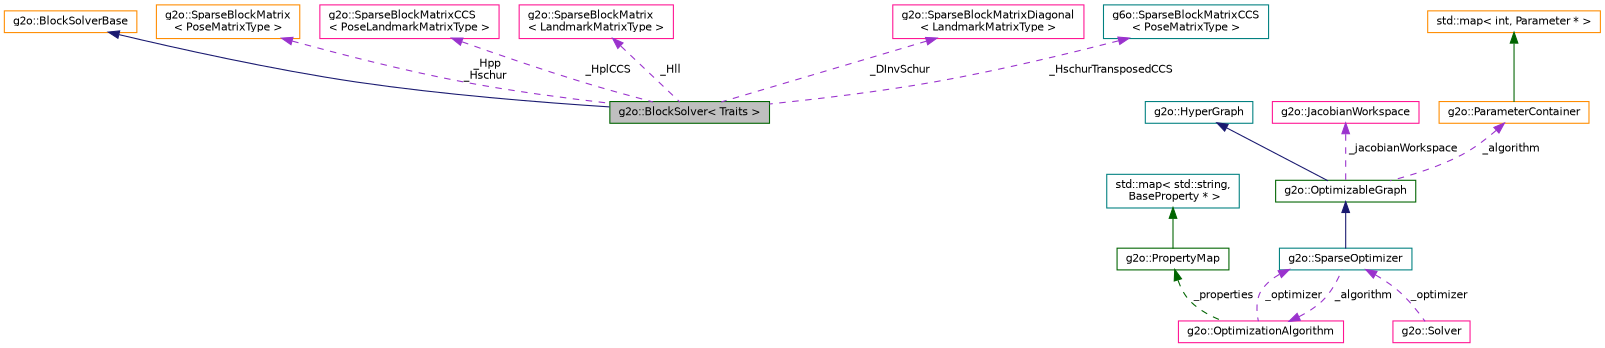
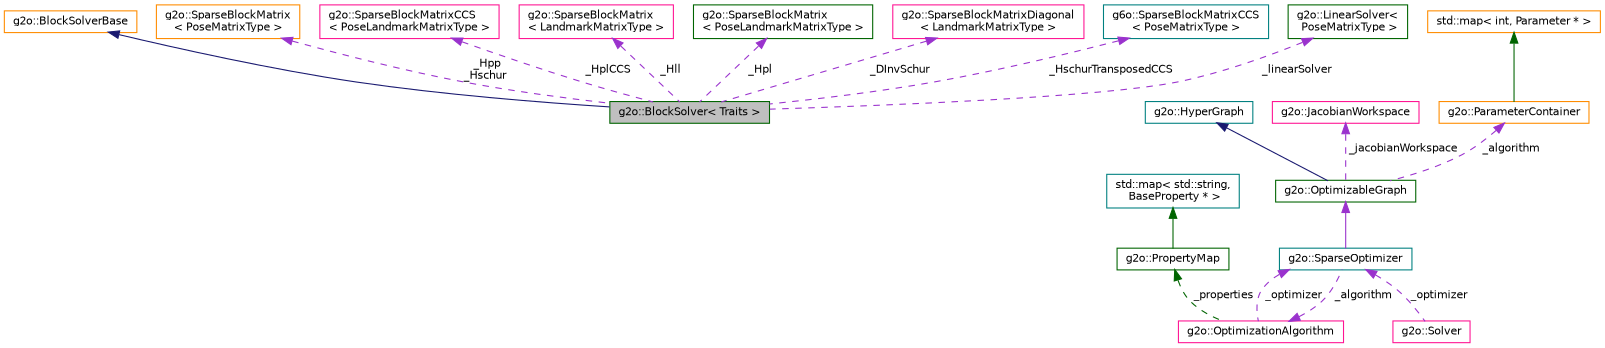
node "g2o::SparseBlockMatrix < PoseLandmarkMatrixType >": added
node "g2o::LinearSolver< PoseMatrixType >": added
edge "g2o::SparseOptimizer" -> "g2o::OptimizableGraph": color midnightblue -> darkorchid3
